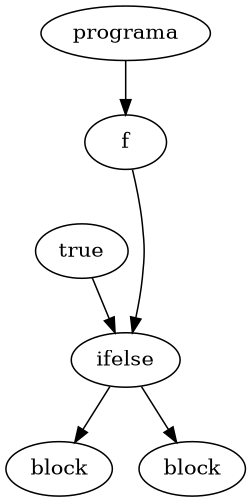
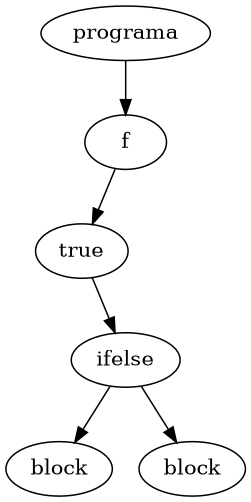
edge "f" -> "ifelse": now "f" -> "true"
